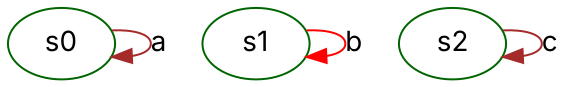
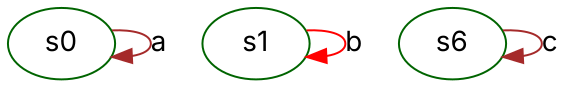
node "s2": label "s2" -> "s6"
